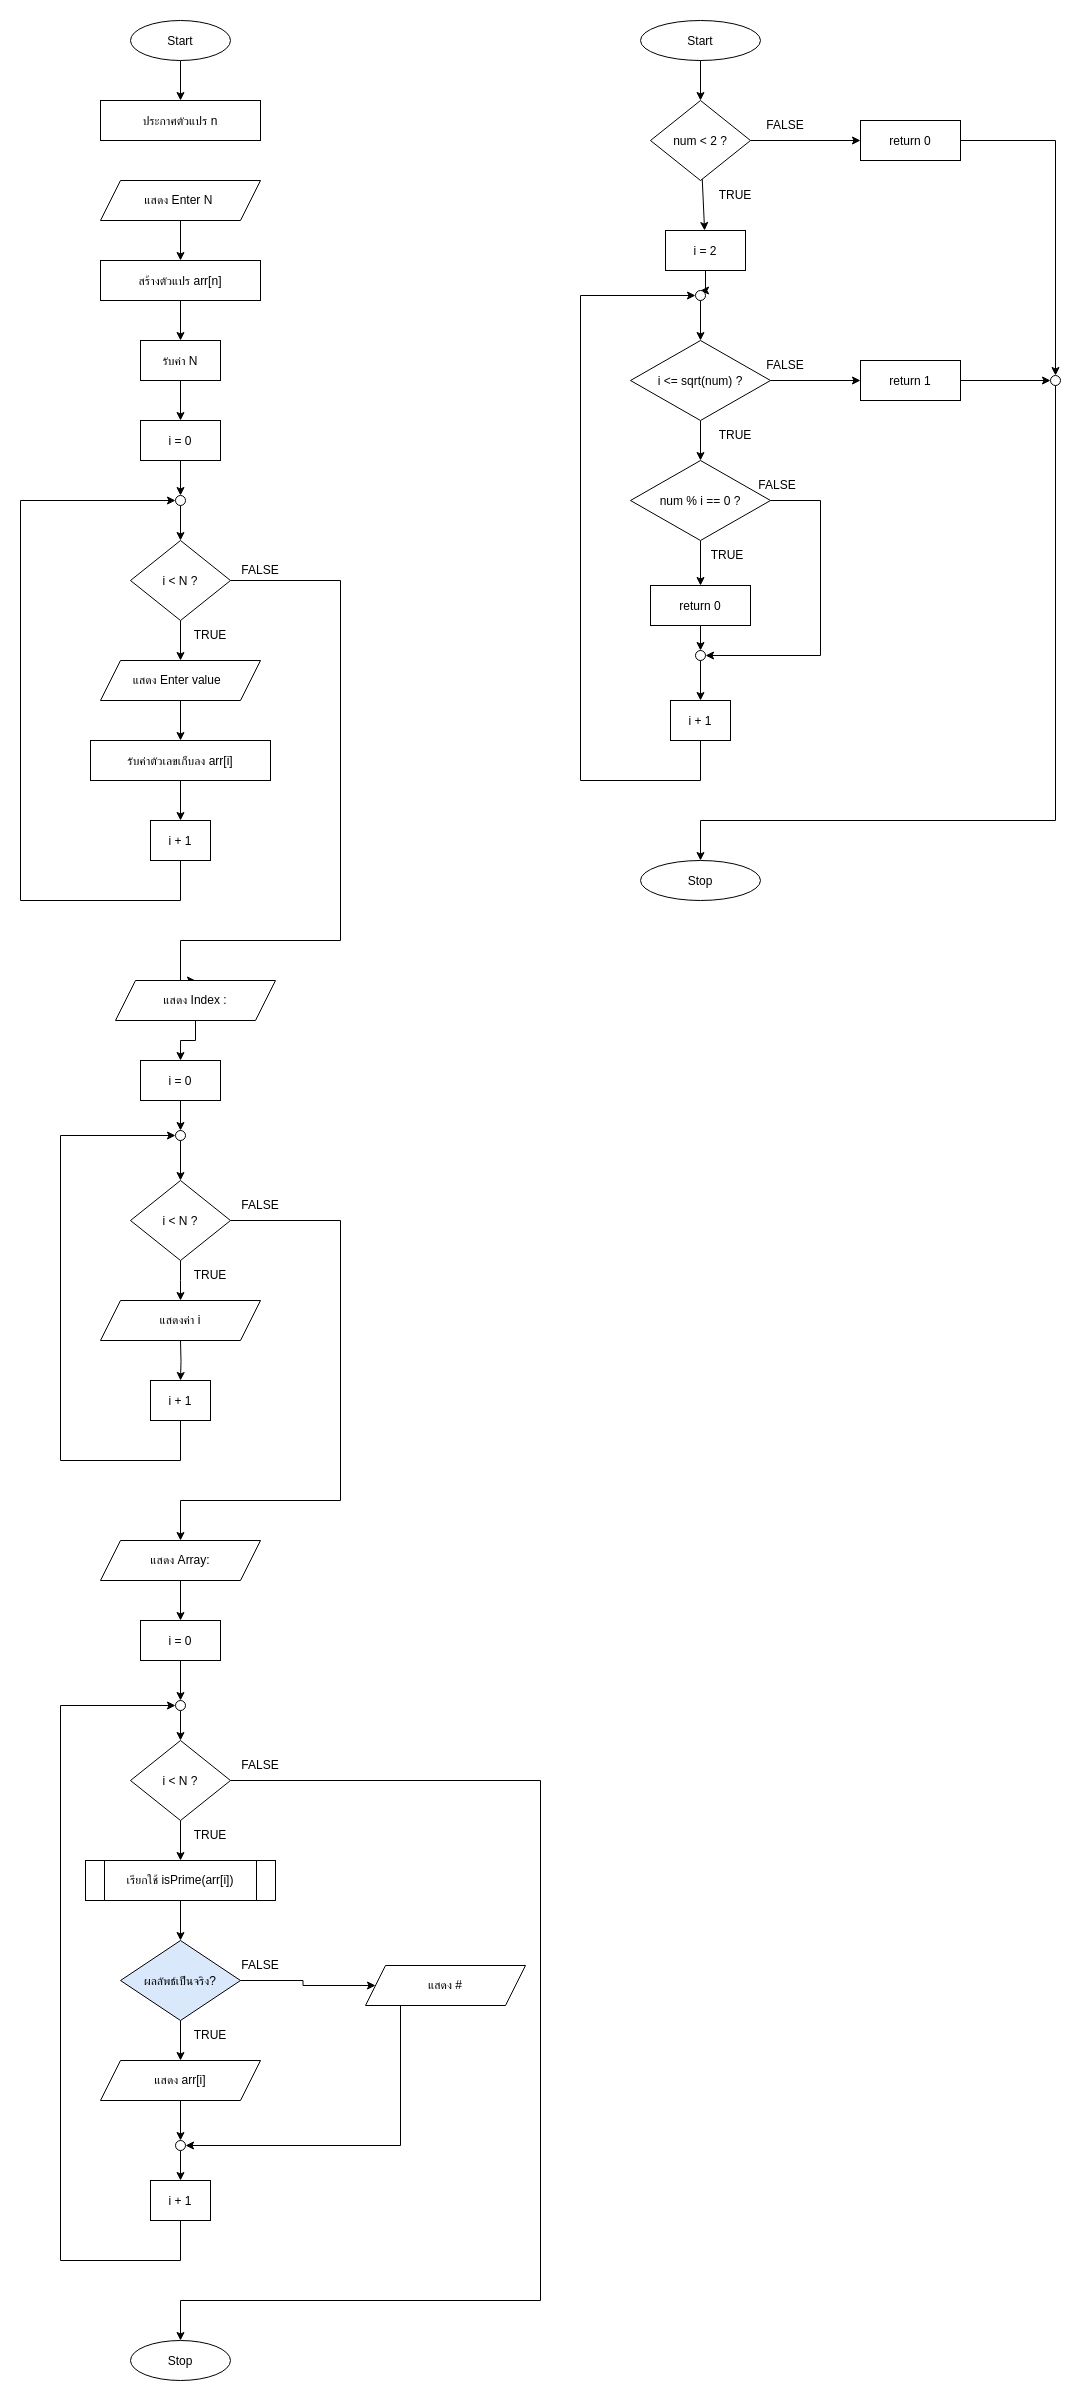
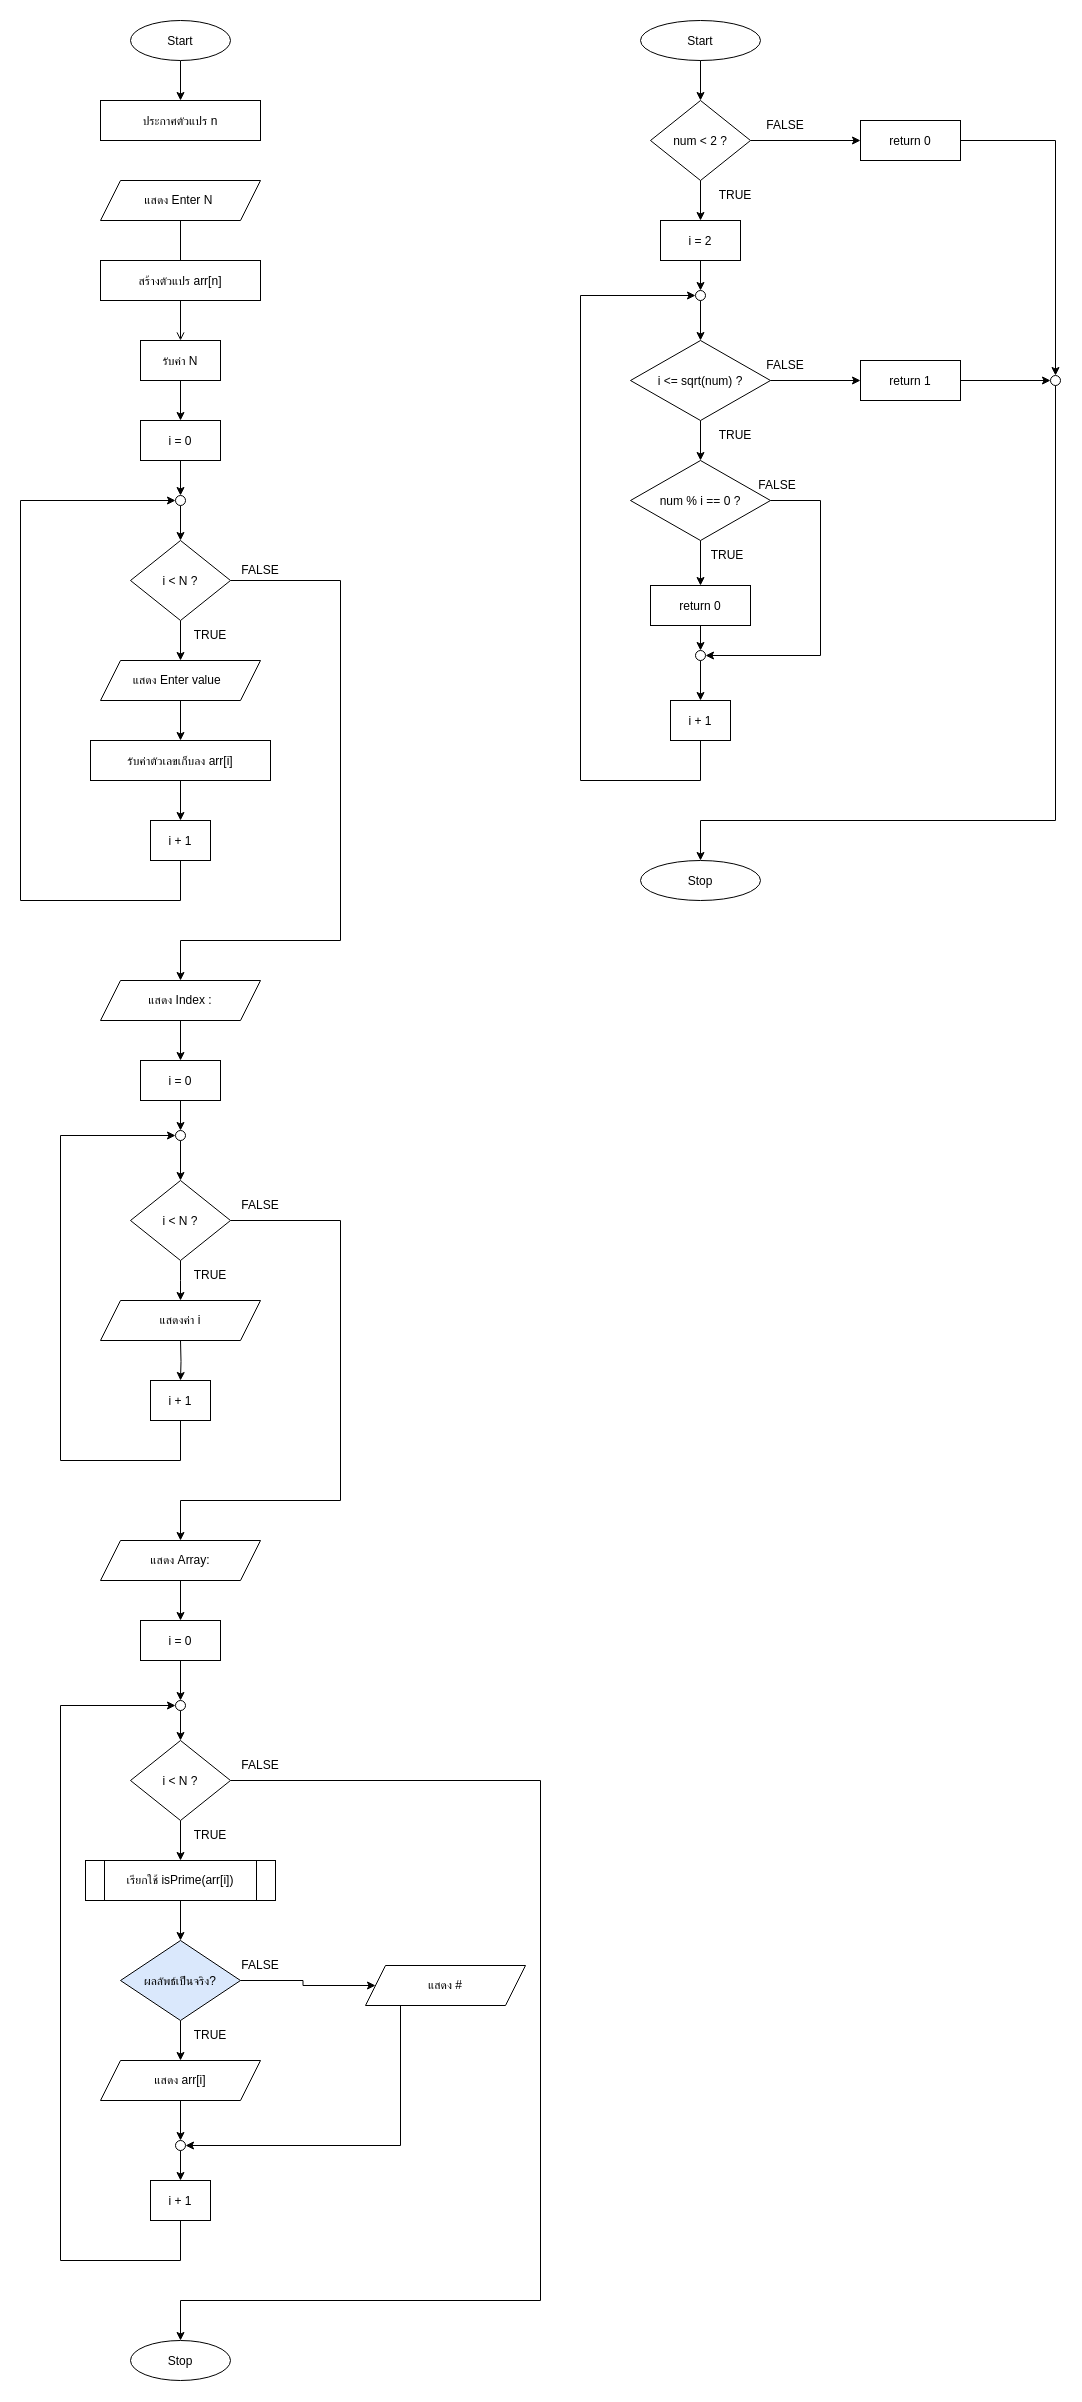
node "i = 2": moved (706, 251) -> (701, 241)
edge "แสดง Enter N" -> "สร้างตัวแปร arr[n]": arrowhead classic -> none
edge "สร้างตัวแปร arr[n]" -> "รับค่า N": arrowhead classic -> open
node "แสดง Index :": moved (196, 1001) -> (181, 1001)
